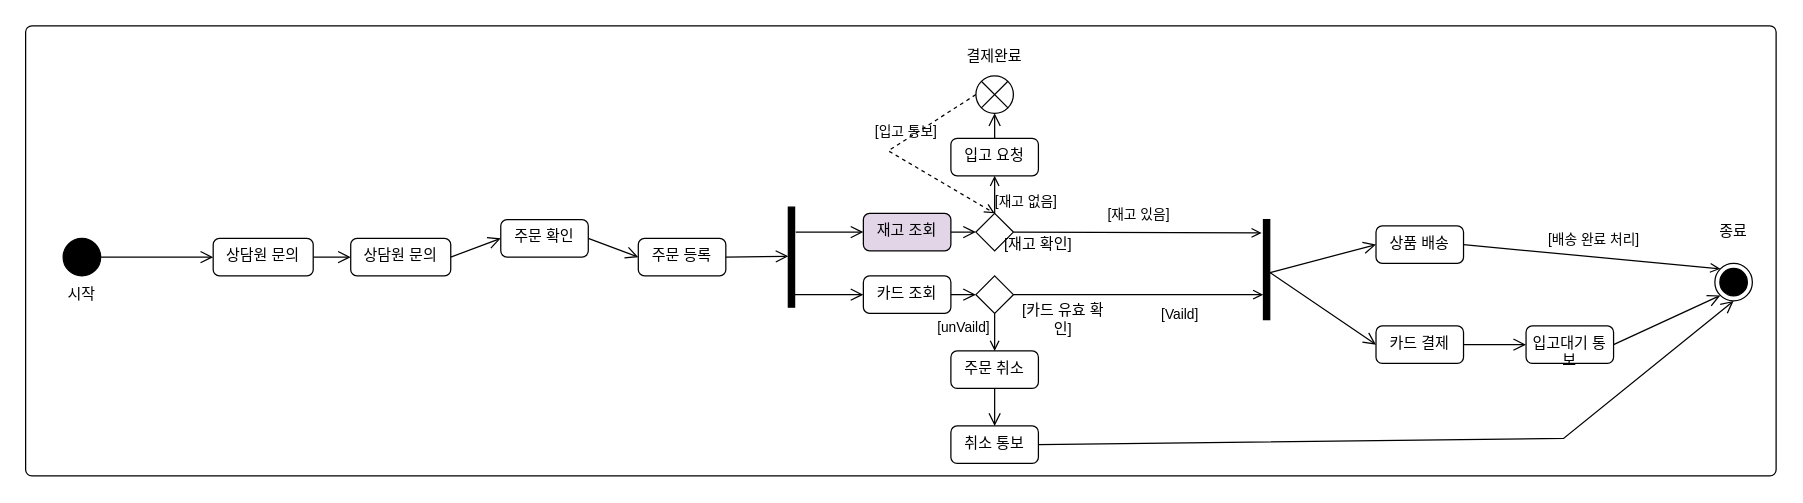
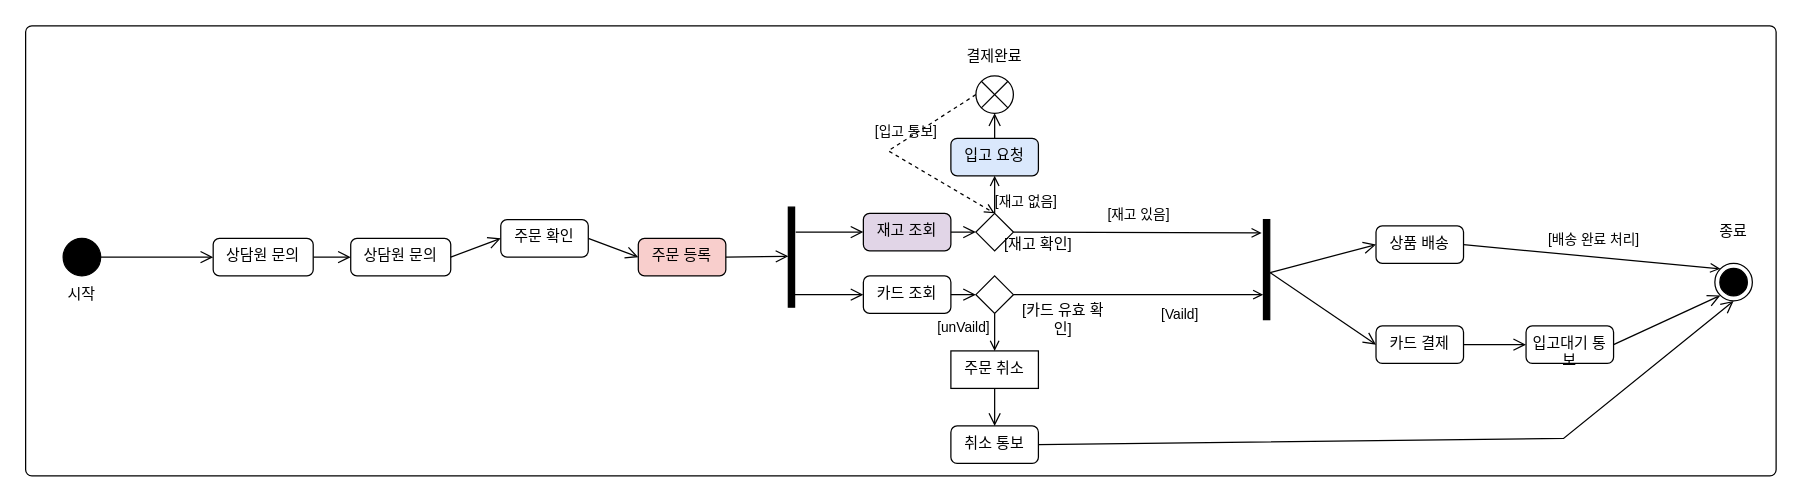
node "입고 요청": fillcolor #ffffff -> #dae8fc
node "주문 등록": fillcolor #ffffff -> #f8cecc
node "주문 취소": shape rounded rectangle -> rectangle
